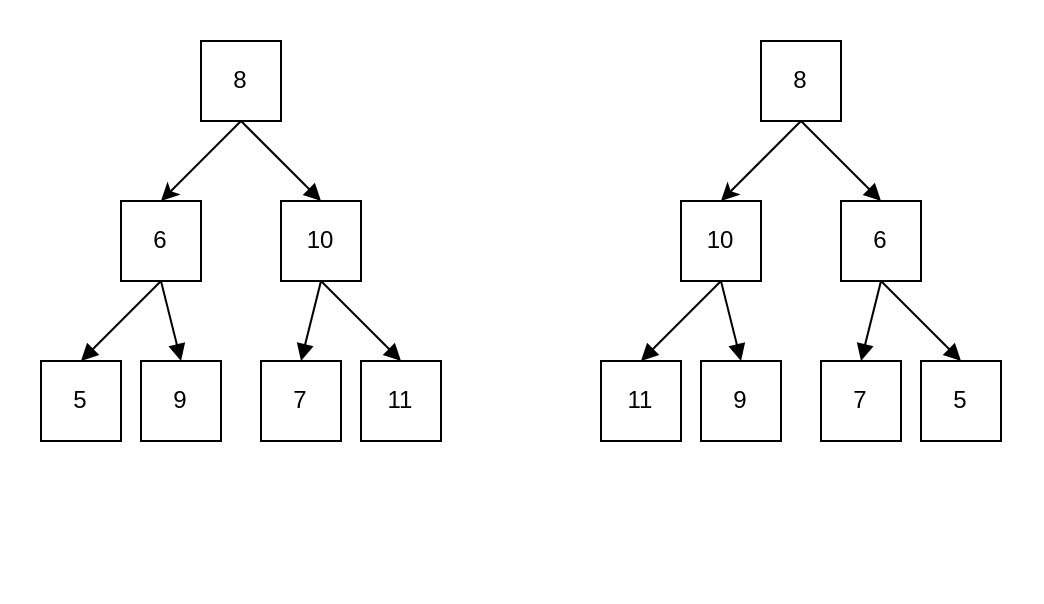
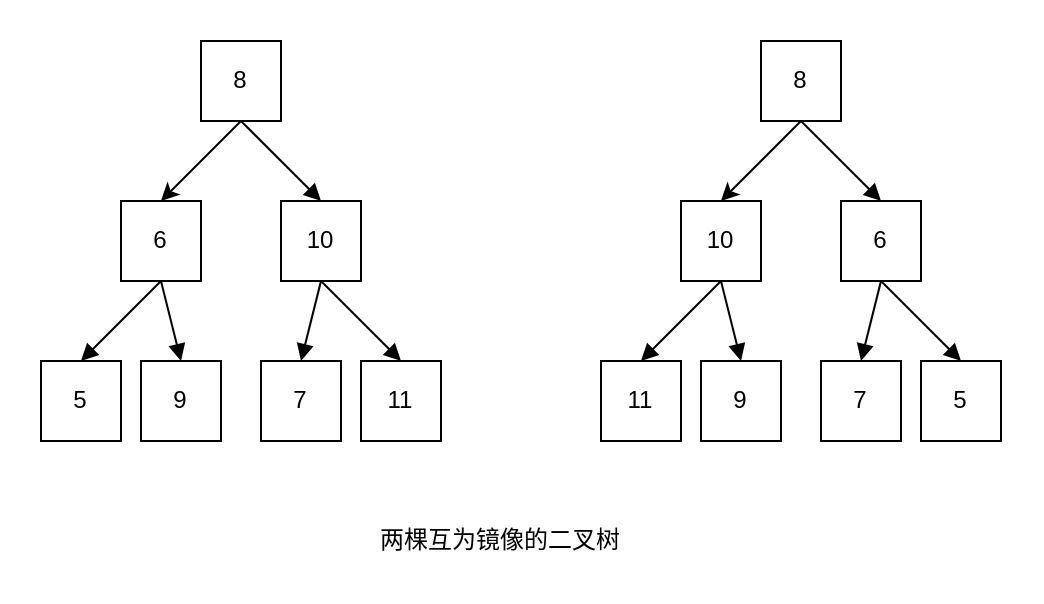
node "两棵互为镜像的二叉树": added
